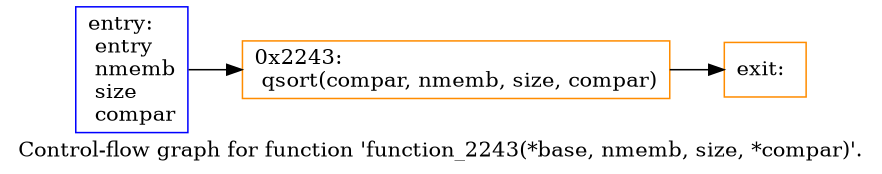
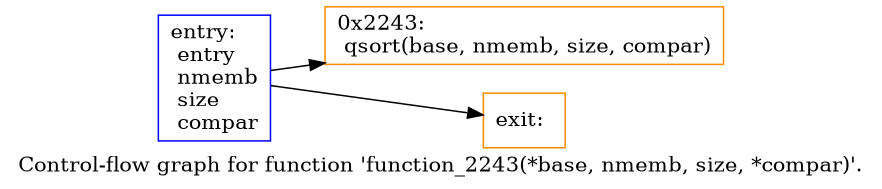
edge "0x2243:" -> "exit:": now "entry:" -> "exit:"
node "0x2243:": text "qsort(compar, nmemb, size, compar)" -> "qsort(base, nmemb, size, compar)"
